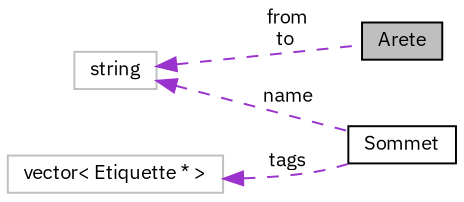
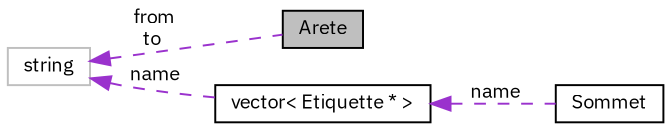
edge "Sommet" -> "string": now "vector< Etiquette * >" -> "string"
edge "Sommet" -> "vector< Etiquette * >": label " tags" -> " name"
node "vector< Etiquette * >": color grey75 -> black
